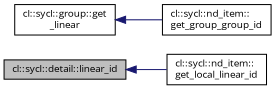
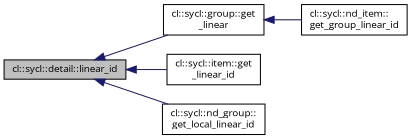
node "cl::sycl::nd_item:: get_group_group_id": label "cl::sycl::nd_item:: get_group_group_id" -> "cl::sycl::nd_item:: get_group_linear_id"
edge "cl::sycl::group::get _linear" -> "cl::sycl::detail::linear_id": added
node "cl::sycl::item::get _linear_id": added
node "cl::sycl::nd_item:: get_local_linear_id": label "cl::sycl::nd_item:: get_local_linear_id" -> "cl::sycl::nd_group:: get_local_linear_id"
